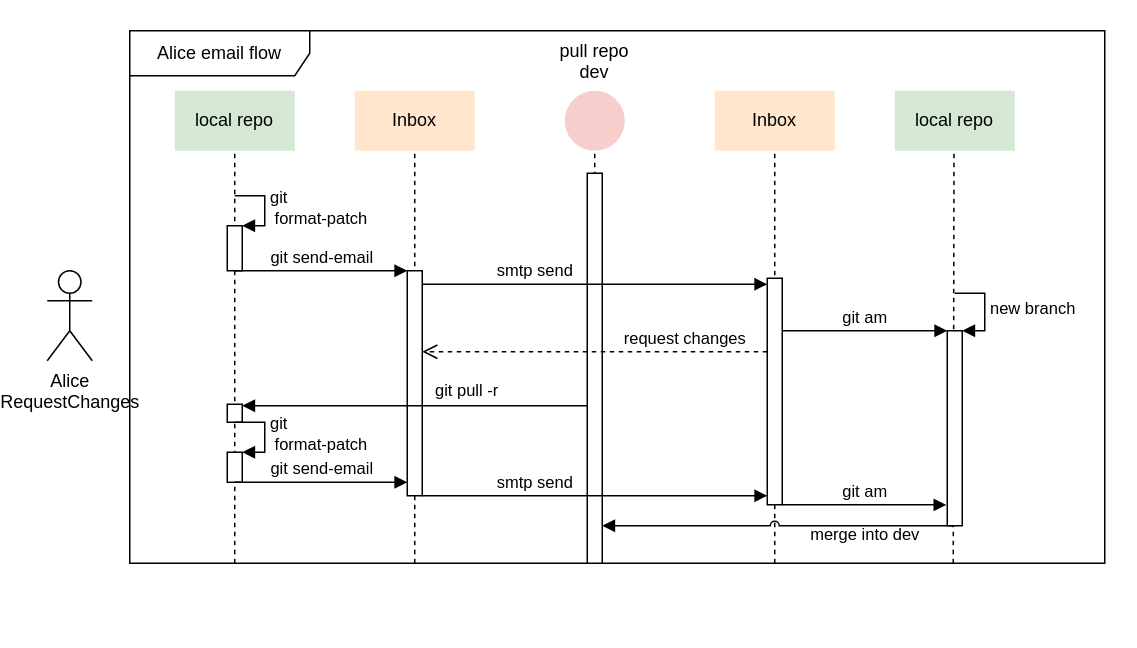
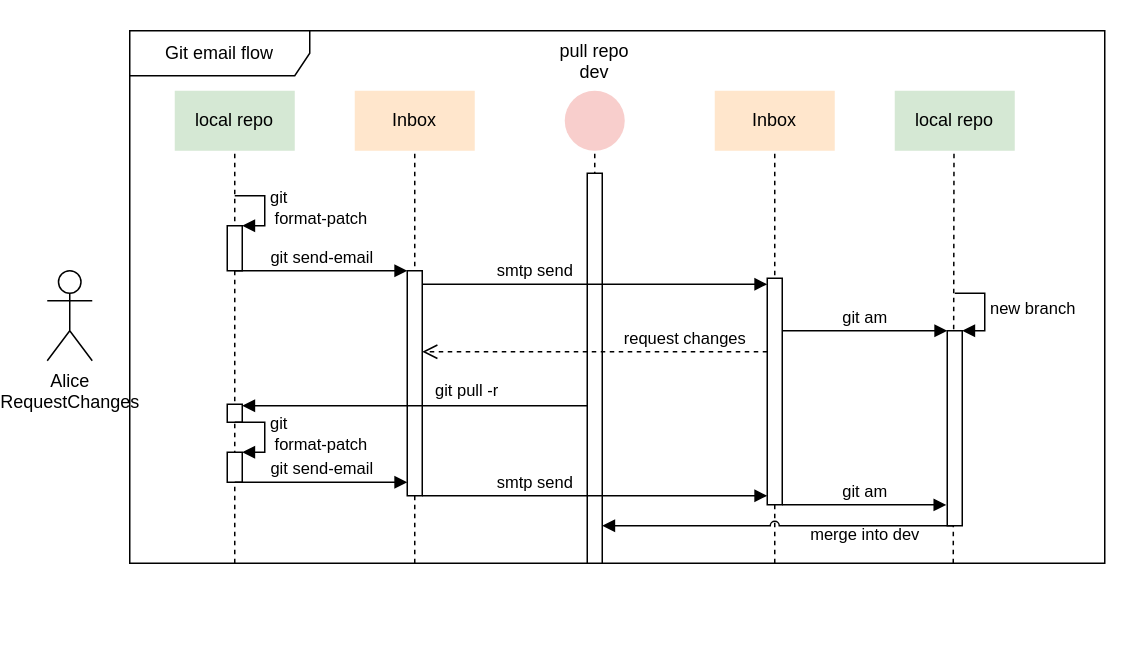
node "Alice email flow": label "Alice email flow" -> "Git email flow"
